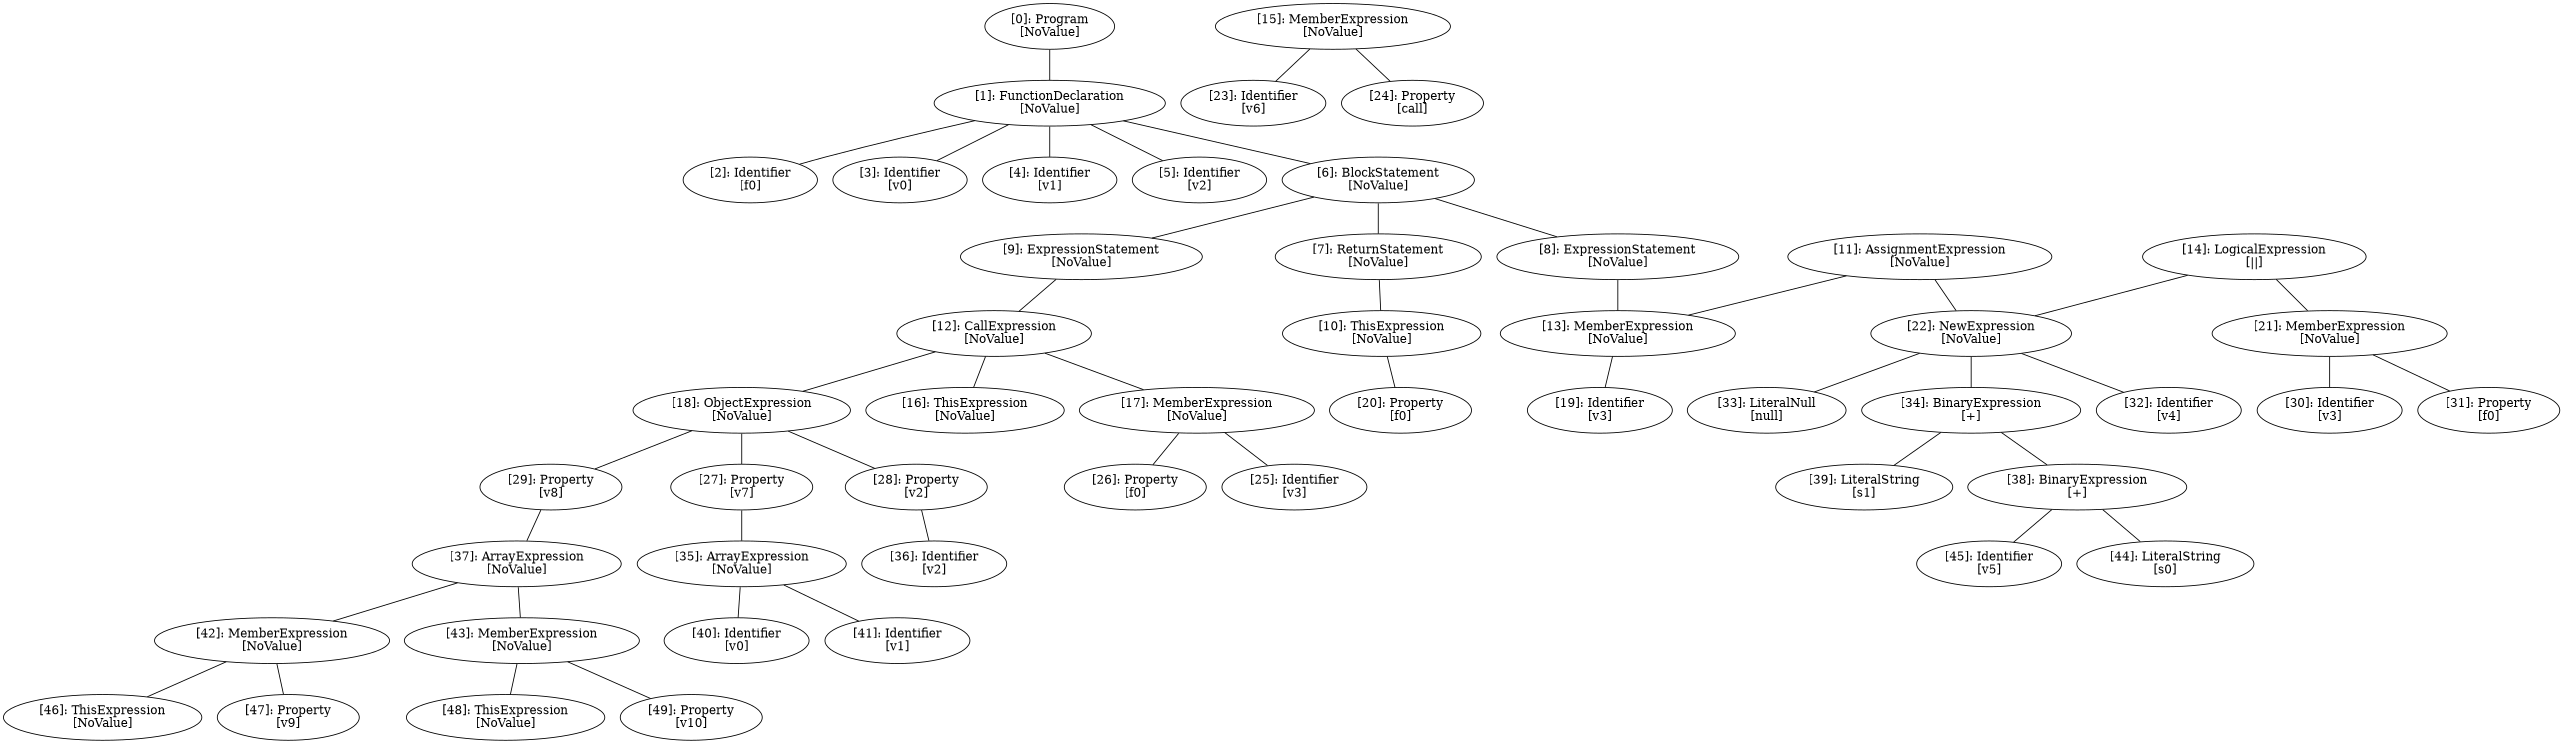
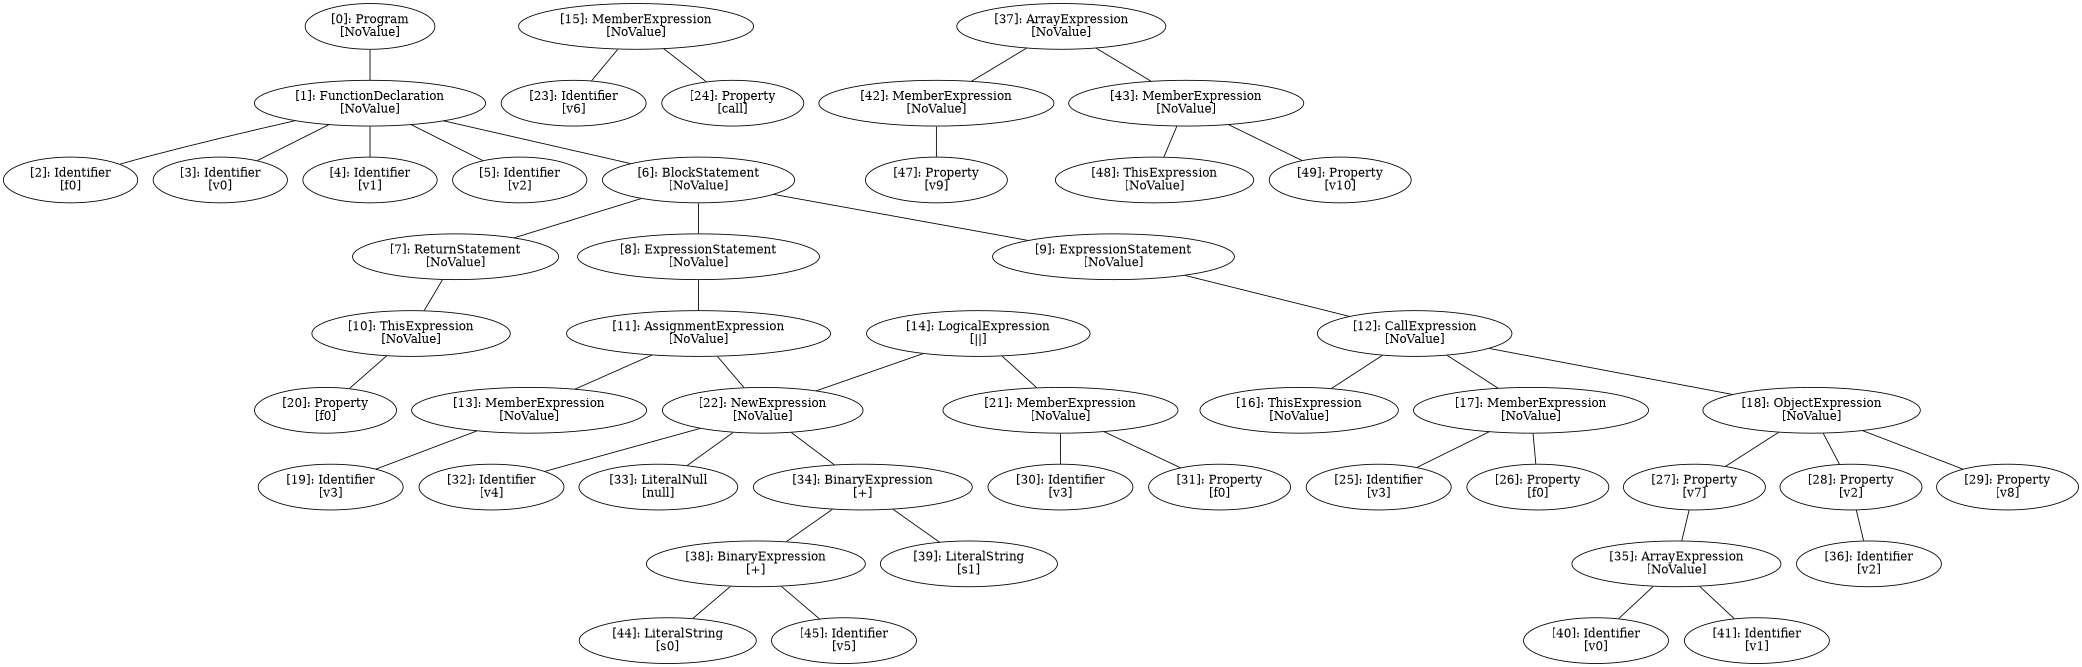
edge "[8]: ExpressionStatement [NoValue]" -- "[13]: MemberExpression [NoValue]": now "[8]: ExpressionStatement [NoValue]" -- "[11]: AssignmentExpression [NoValue]"
edge "[29]: Property [v8]" -- "[37]: ArrayExpression [NoValue]": removed
node "[46]: ThisExpression [NoValue]": removed
